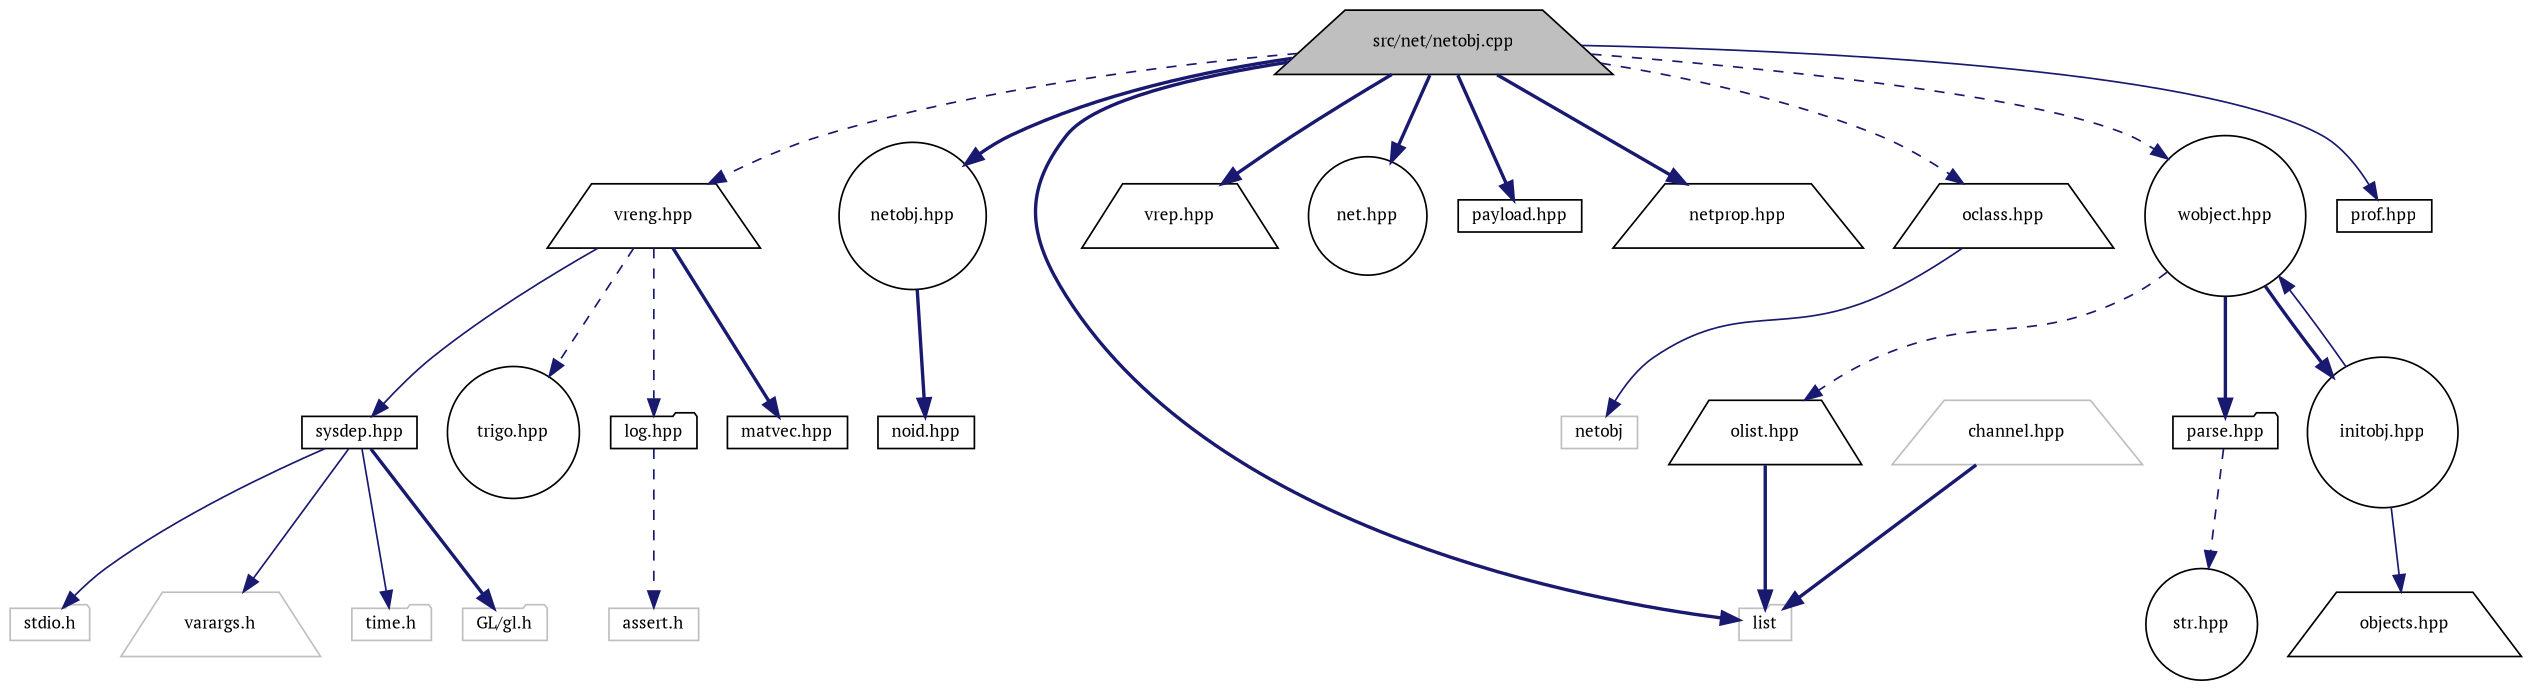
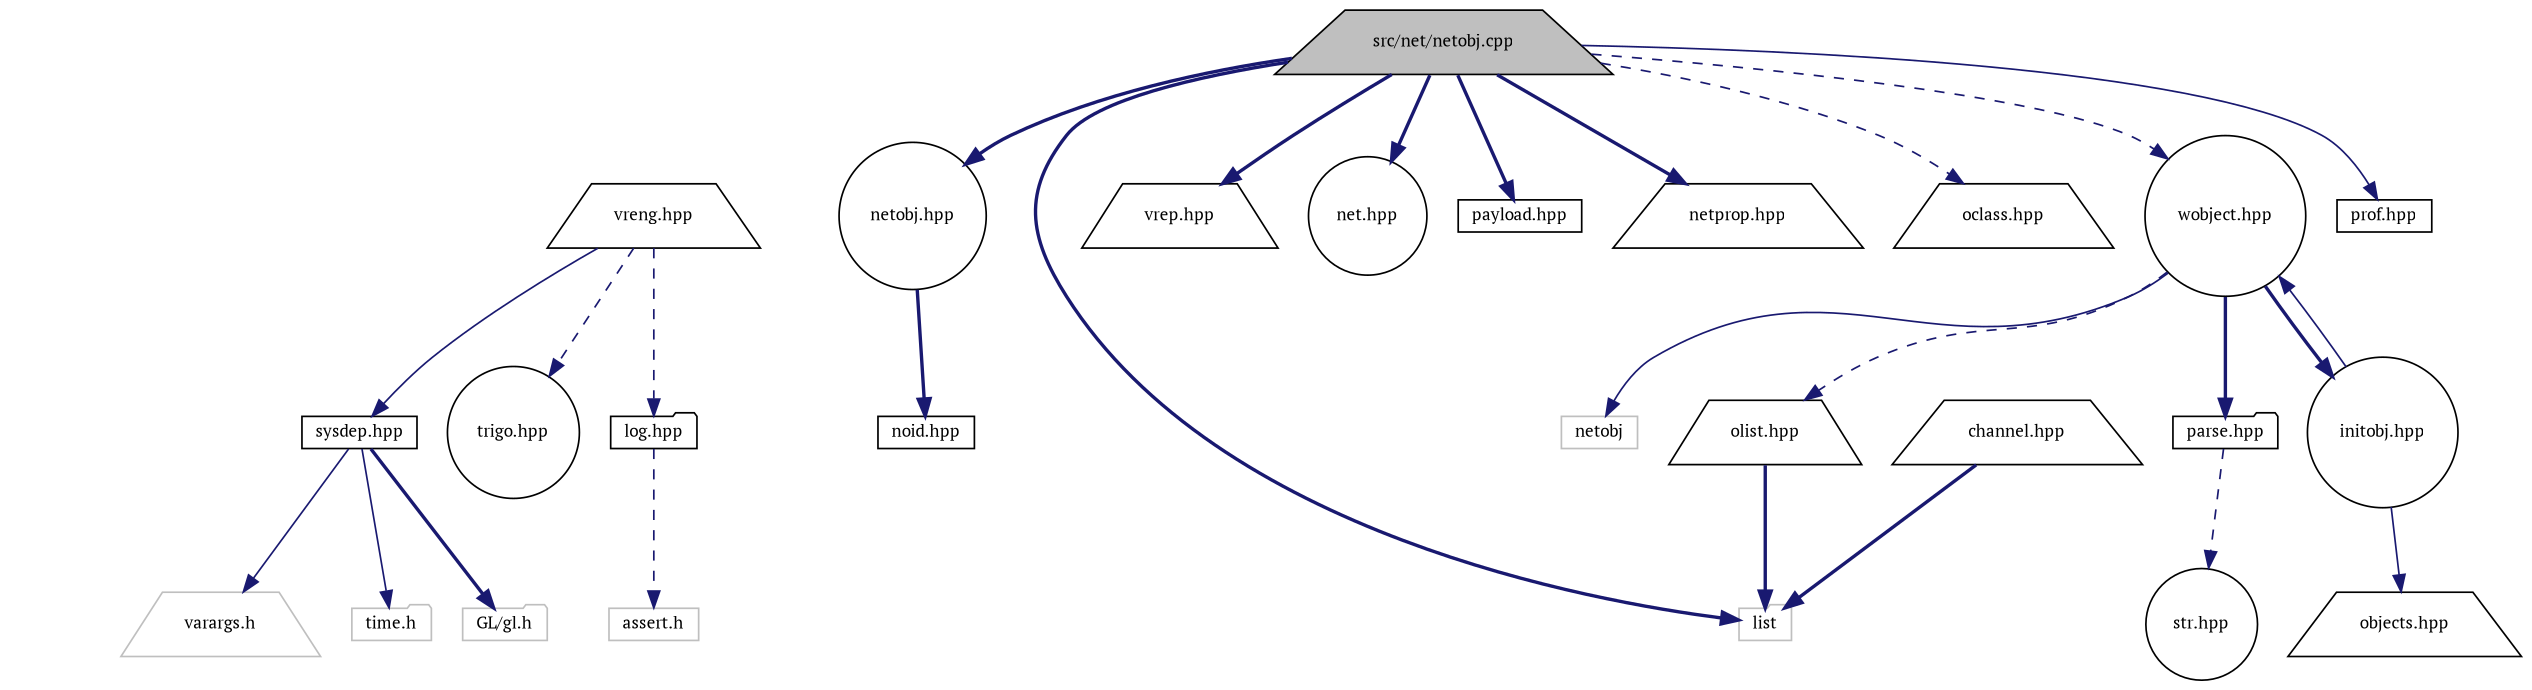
edge "src/net/netobj.cpp" -> "vreng.hpp": removed
edge "oclass.hpp" -> "netobj": now "wobject.hpp" -> "netobj"
node "matvec.hpp": removed
node "channel.hpp": color grey75 -> black
node "stdio.h": removed
